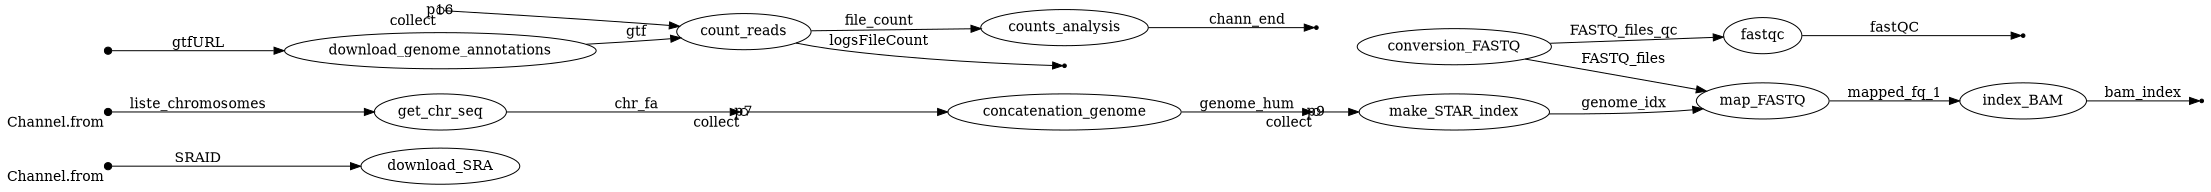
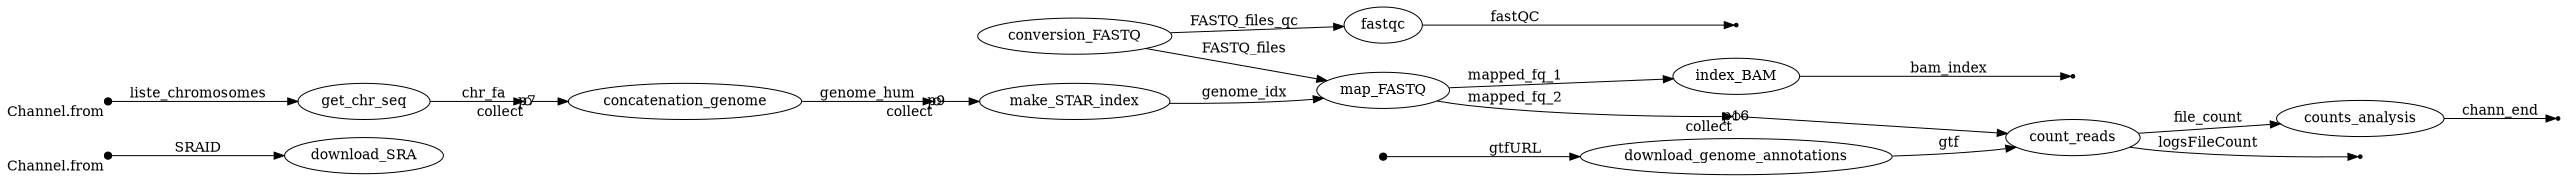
edge "map_FASTQ" -> "p16 collect": added, label "mapped_fq_2"
